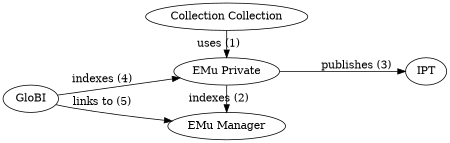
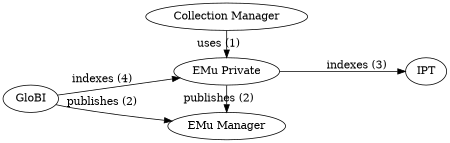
node "Collection Collection": label "Collection Collection" -> "Collection Manager"
edge "EMu Private" -> "IPT": label "publishes (3)" -> "indexes (3)"
edge "EMu Private" -> "EMu Manager": label "indexes (2)" -> "publishes (2)"
edge "GloBI" -> "EMu Manager": label "links to (5)" -> "publishes (2)"
